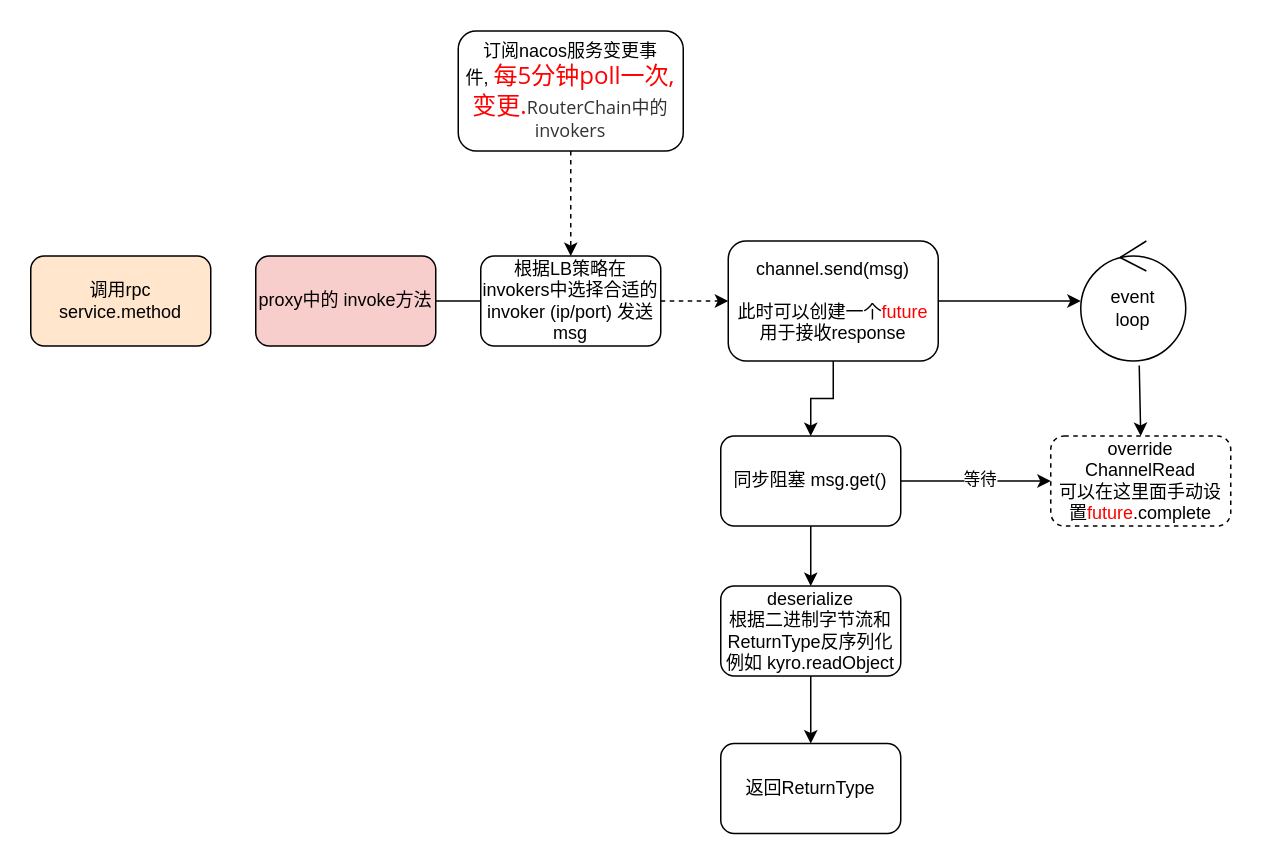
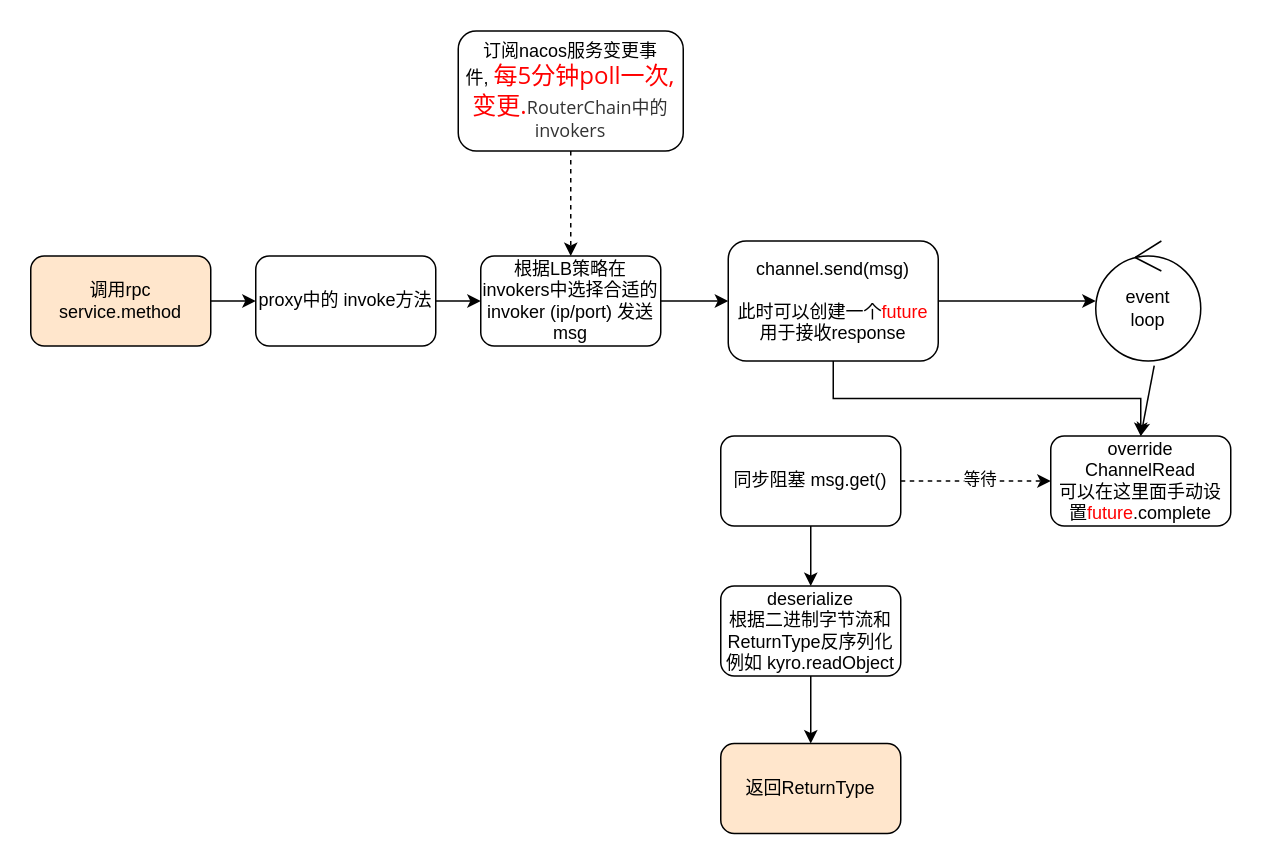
edge "调用rpc service.method" -> "proxy中的 invoke方法": added
node "proxy中的 invoke方法": fillcolor #f8cecc -> #ffffff
edge "proxy中的 invoke方法" -- "根据LB策略在invokers中选择合适的invoker (ip/port) 发送msg": arrowhead none -> classic
edge "根据LB策略在invokers中选择合适的invoker (ip/port) 发送msg" -> "channel.send(msg) 此时可以创建一个future 用于接收response": style dashed -> solid
node "event loop": moved (1133, 301) -> (1148, 301)
edge "channel.send(msg) 此时可以创建一个future 用于接收response" -> "同步阻塞 msg.get()": now "channel.send(msg) 此时可以创建一个future 用于接收response" -> "override ChannelRead 可以在这里面手动设置future.complete"
edge "同步阻塞 msg.get()" -> "override ChannelRead 可以在这里面手动设置future.complete": style solid -> dashed
node "override ChannelRead 可以在这里面手动设置future.complete": style dashed -> solid
node "返回ReturnType": fillcolor #ffffff -> #ffe6cc
